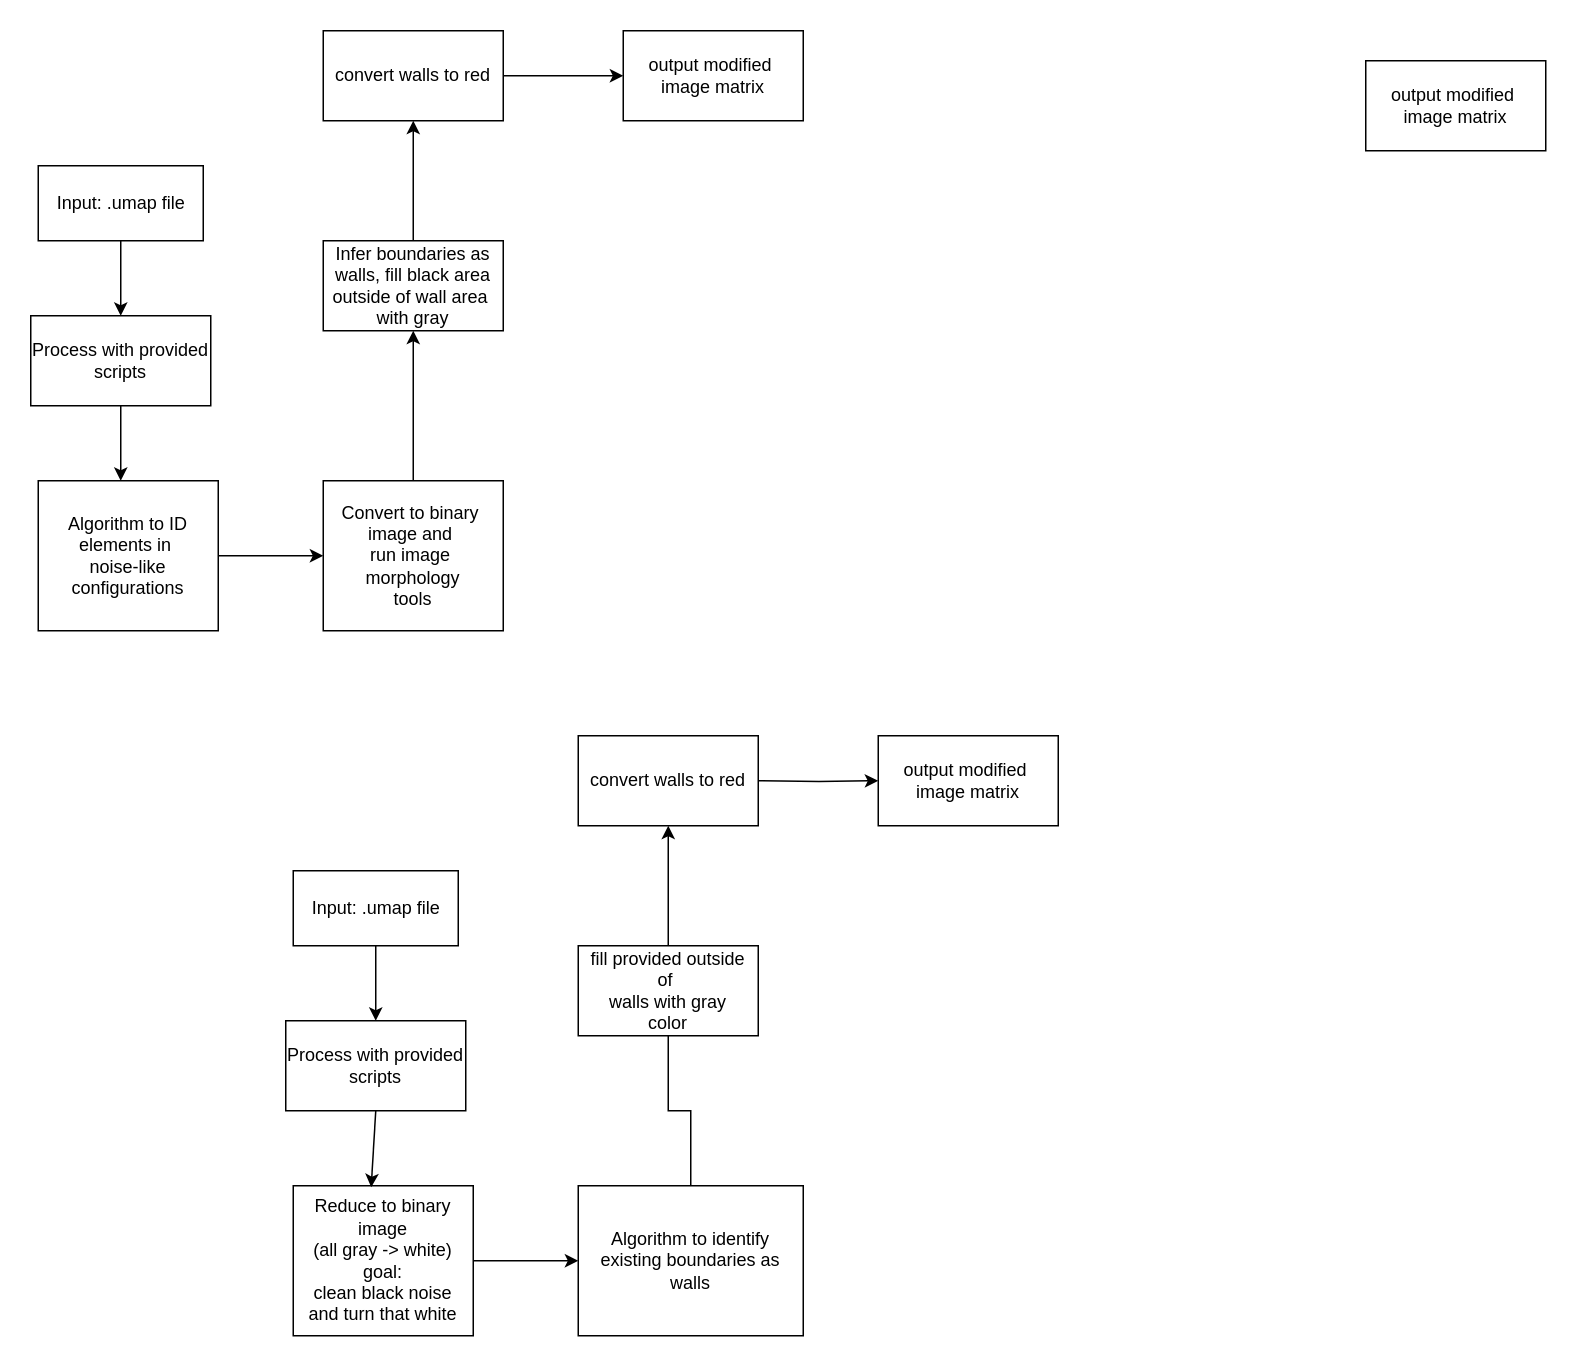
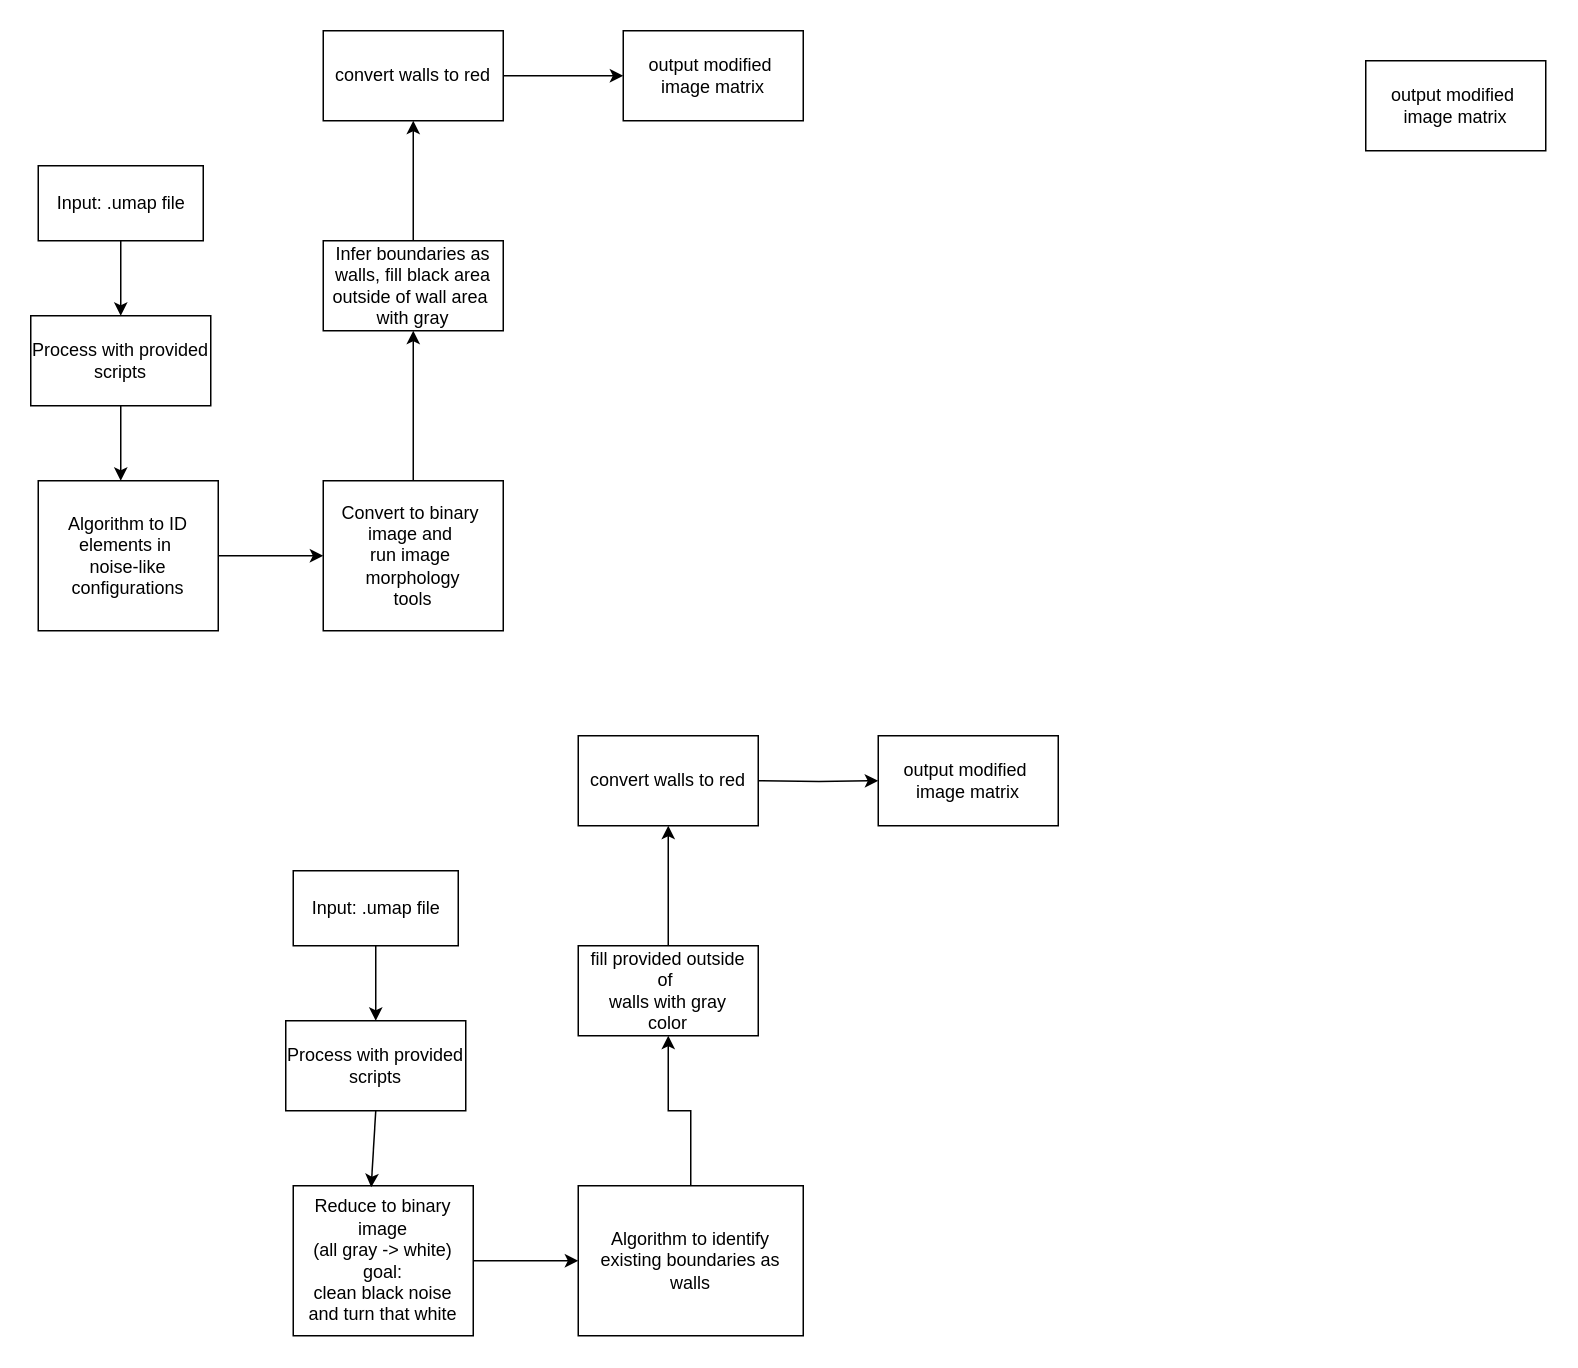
edge "fill provided outside of walls with gray color" -- "Algorithm to identify existing boundaries as walls": arrowhead none -> classic
